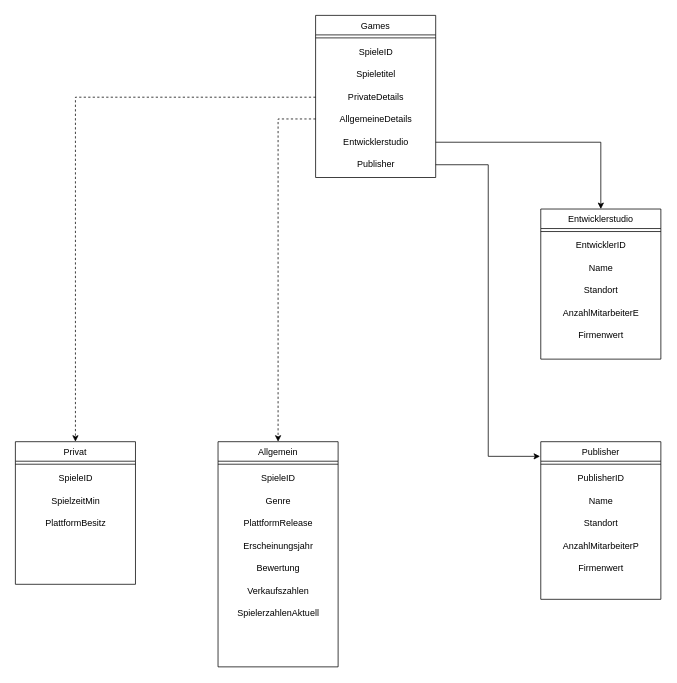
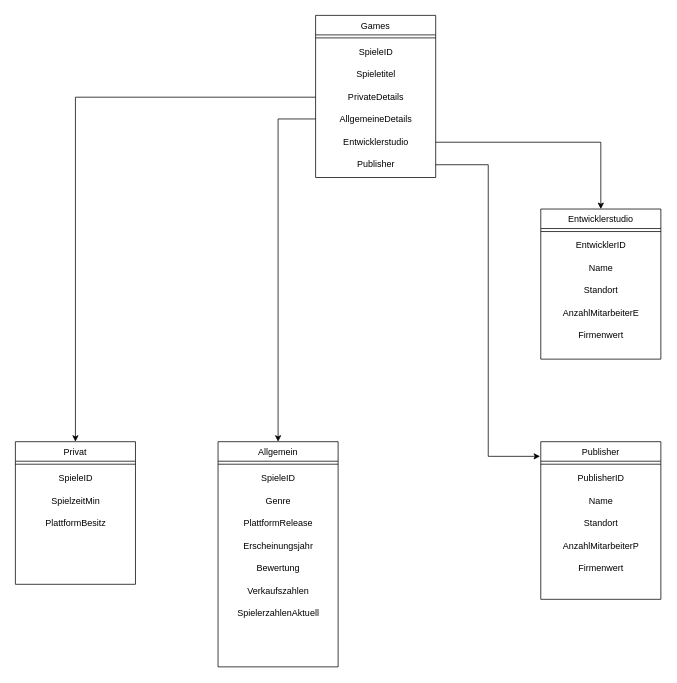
edge "PrivateDetails" -> "Privat": style dashed -> solid
edge "AllgemeineDetails" -> "Allgemein": style dashed -> solid
